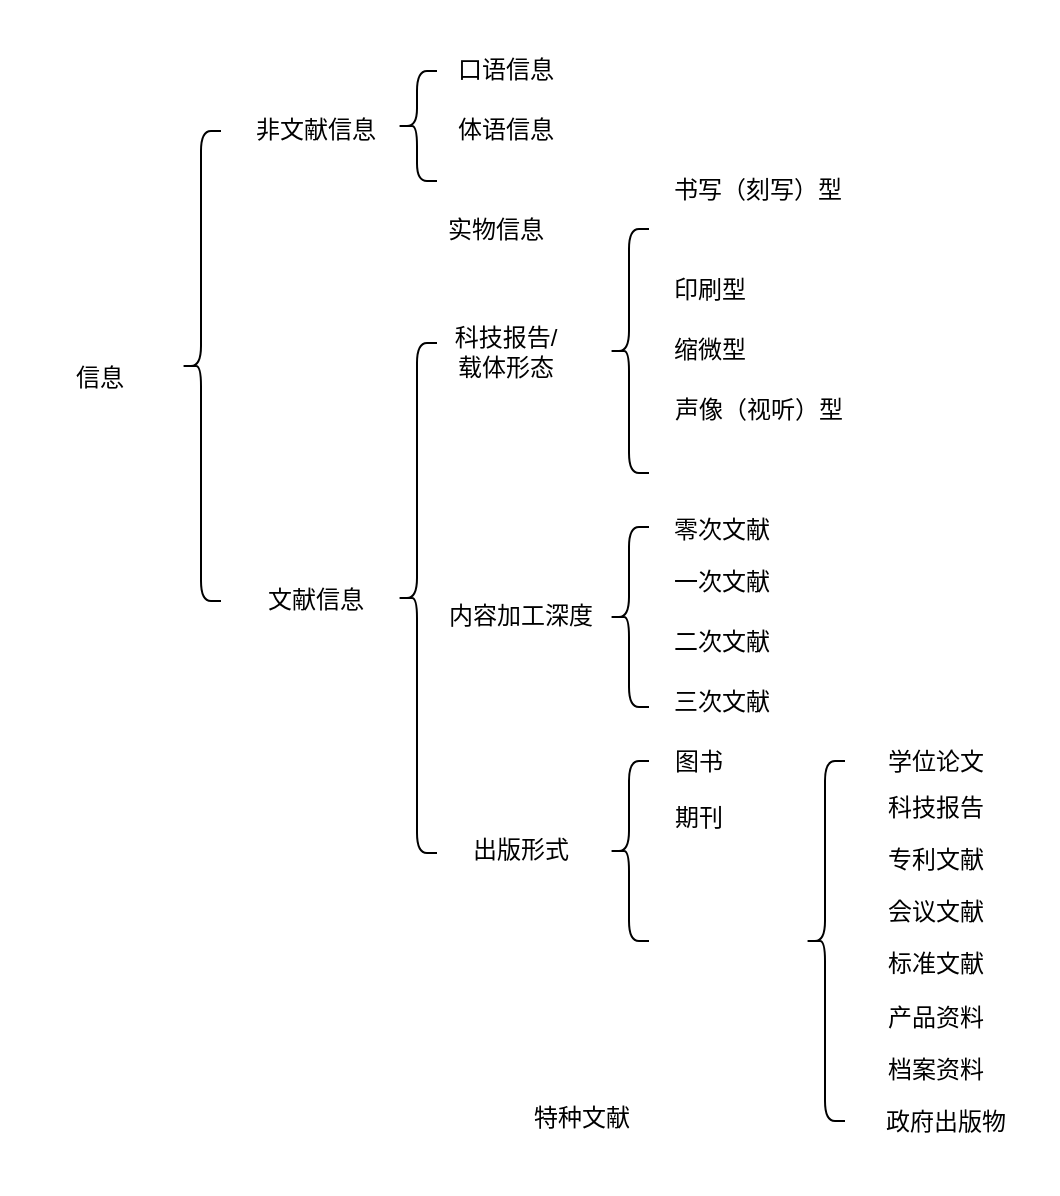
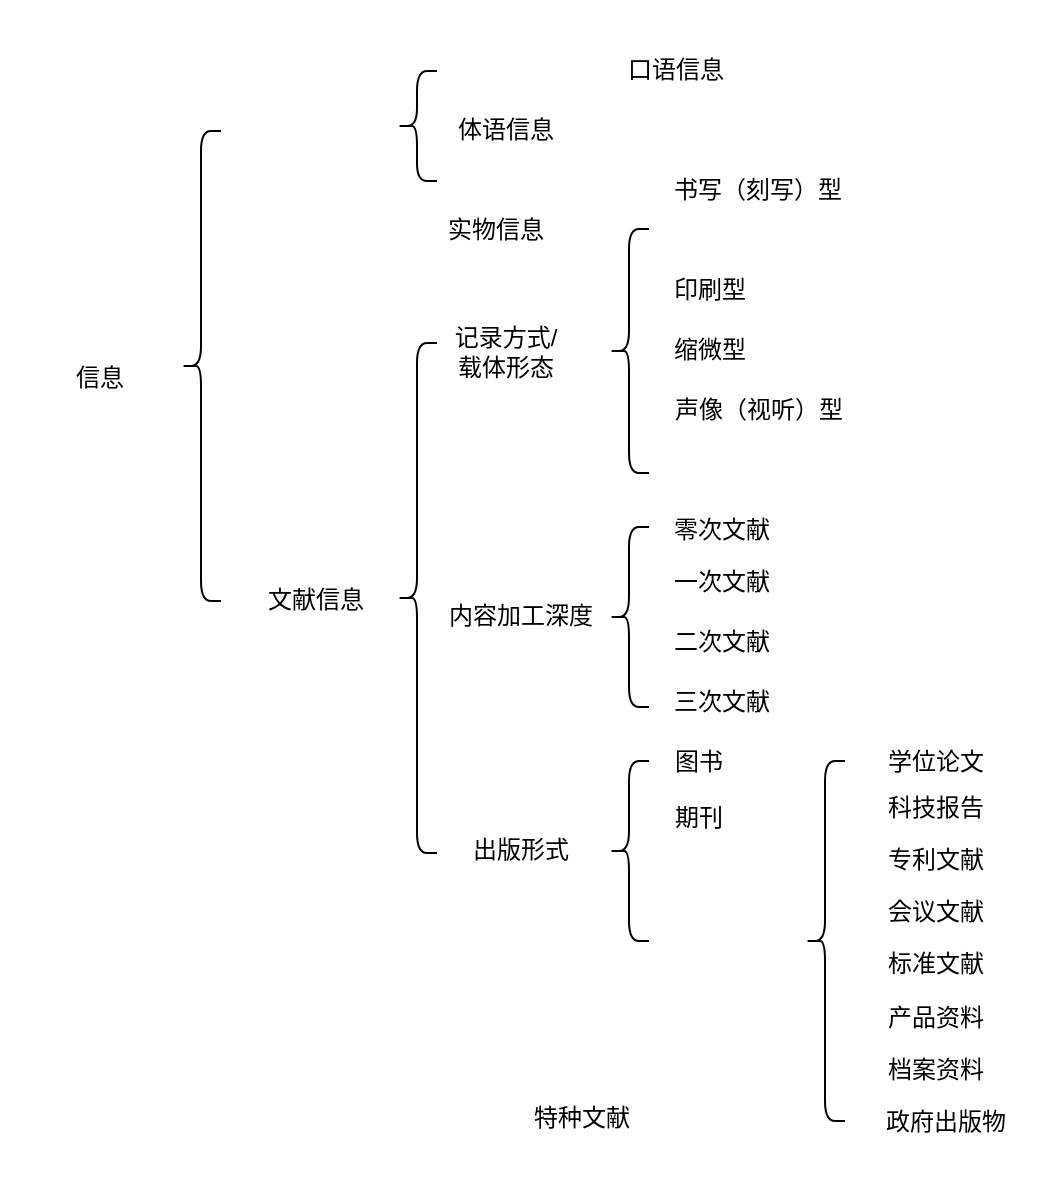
node "口语信息": moved (507, 71) -> (677, 71)
node "非文献信息": removed
node "科技报告/载体形态": label "科技报告/载体形态" -> "记录方式/载体形态"
